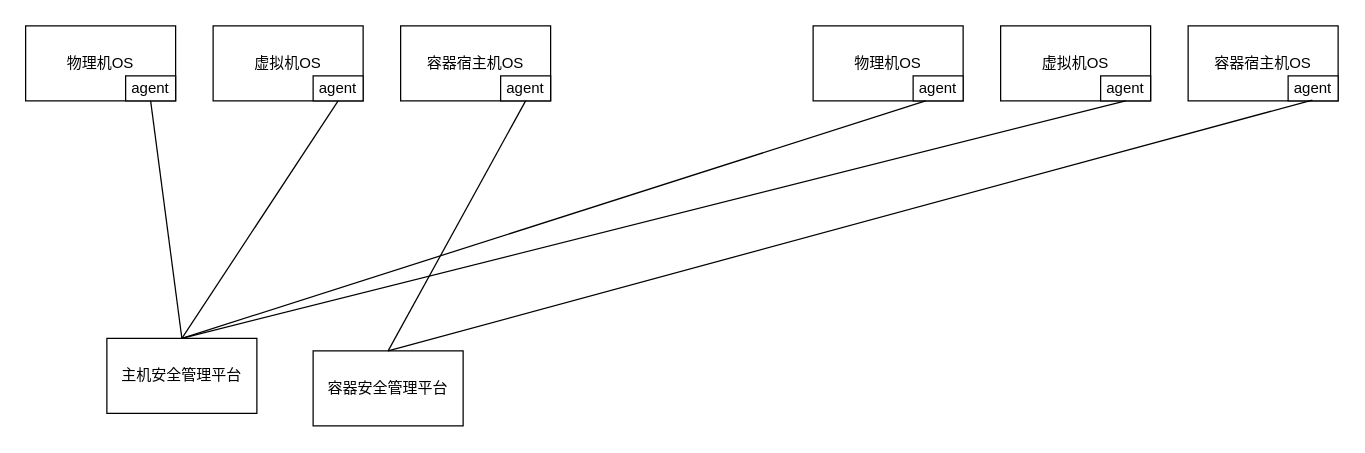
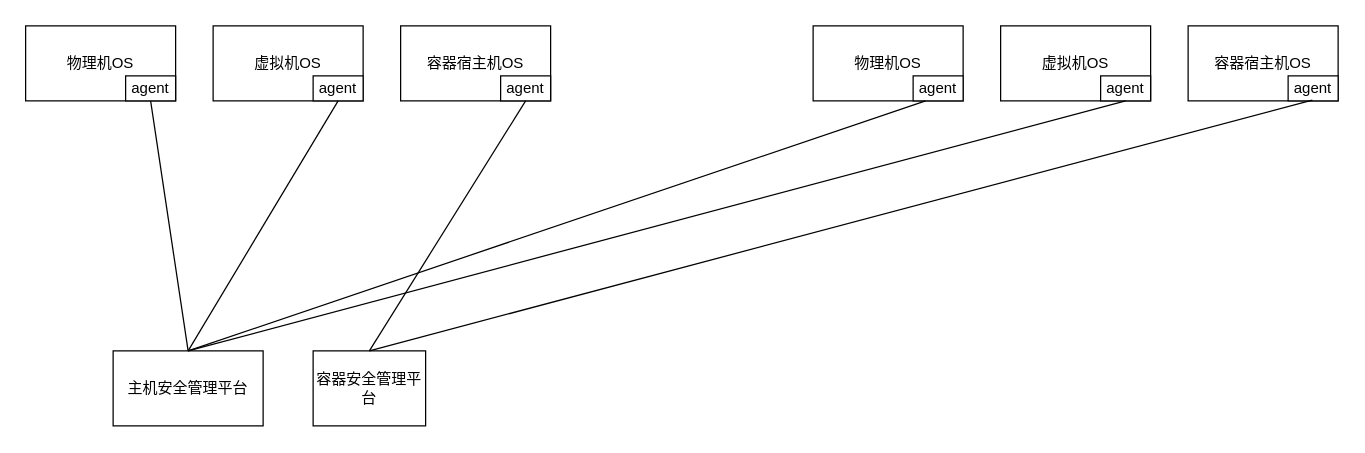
node "主机安全管理平台": moved (182, 376) -> (188, 388)
node "容器安全管理平台": size 150x75 -> 113x75
